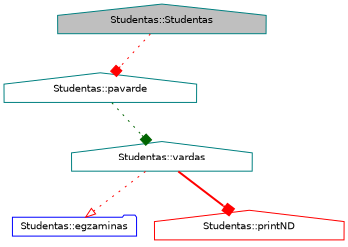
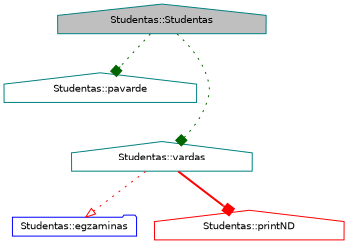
edge "Studentas::Studentas" -> "Studentas::pavarde": color red -> darkgreen
edge "Studentas::pavarde" -> "Studentas::vardas": now "Studentas::Studentas" -> "Studentas::vardas"
